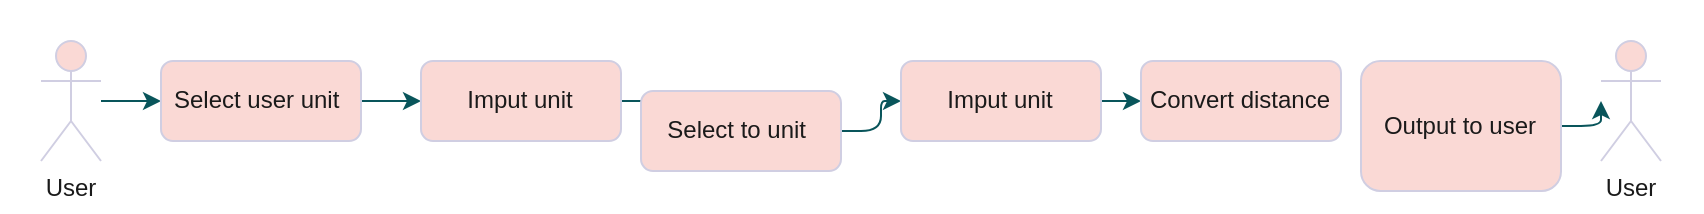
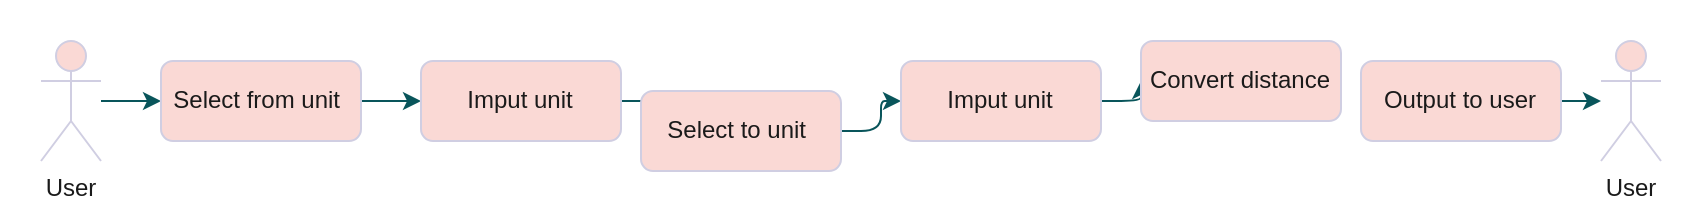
node "Select user unit": label "Select user unit" -> "Select from unit"
node "Convert distance": moved (1241, 101) -> (1241, 81)
node "Output to user": size 200x130 -> 200x80
